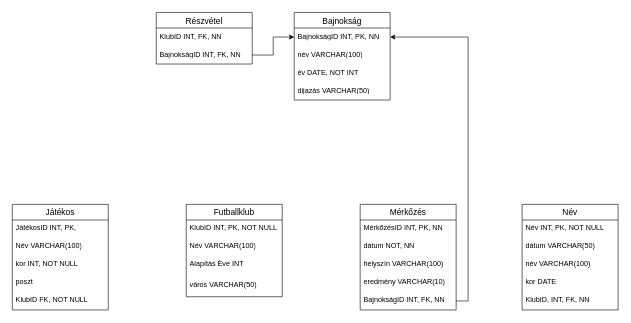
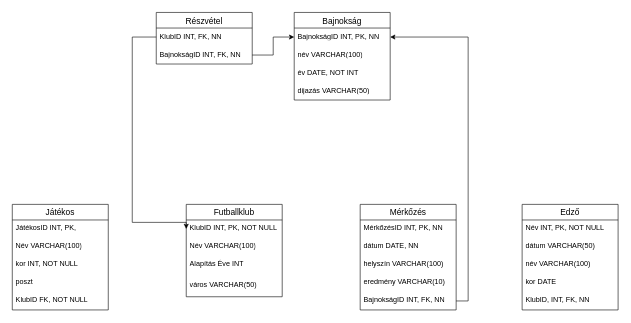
edge "KlubID INT, FK, NN" -> "KlubID INT, PK, NOT NULL": added
node "Név": label "Név" -> "Edző"
node "dátum NOT, NN": label "dátum NOT, NN" -> "dátum DATE, NN"
